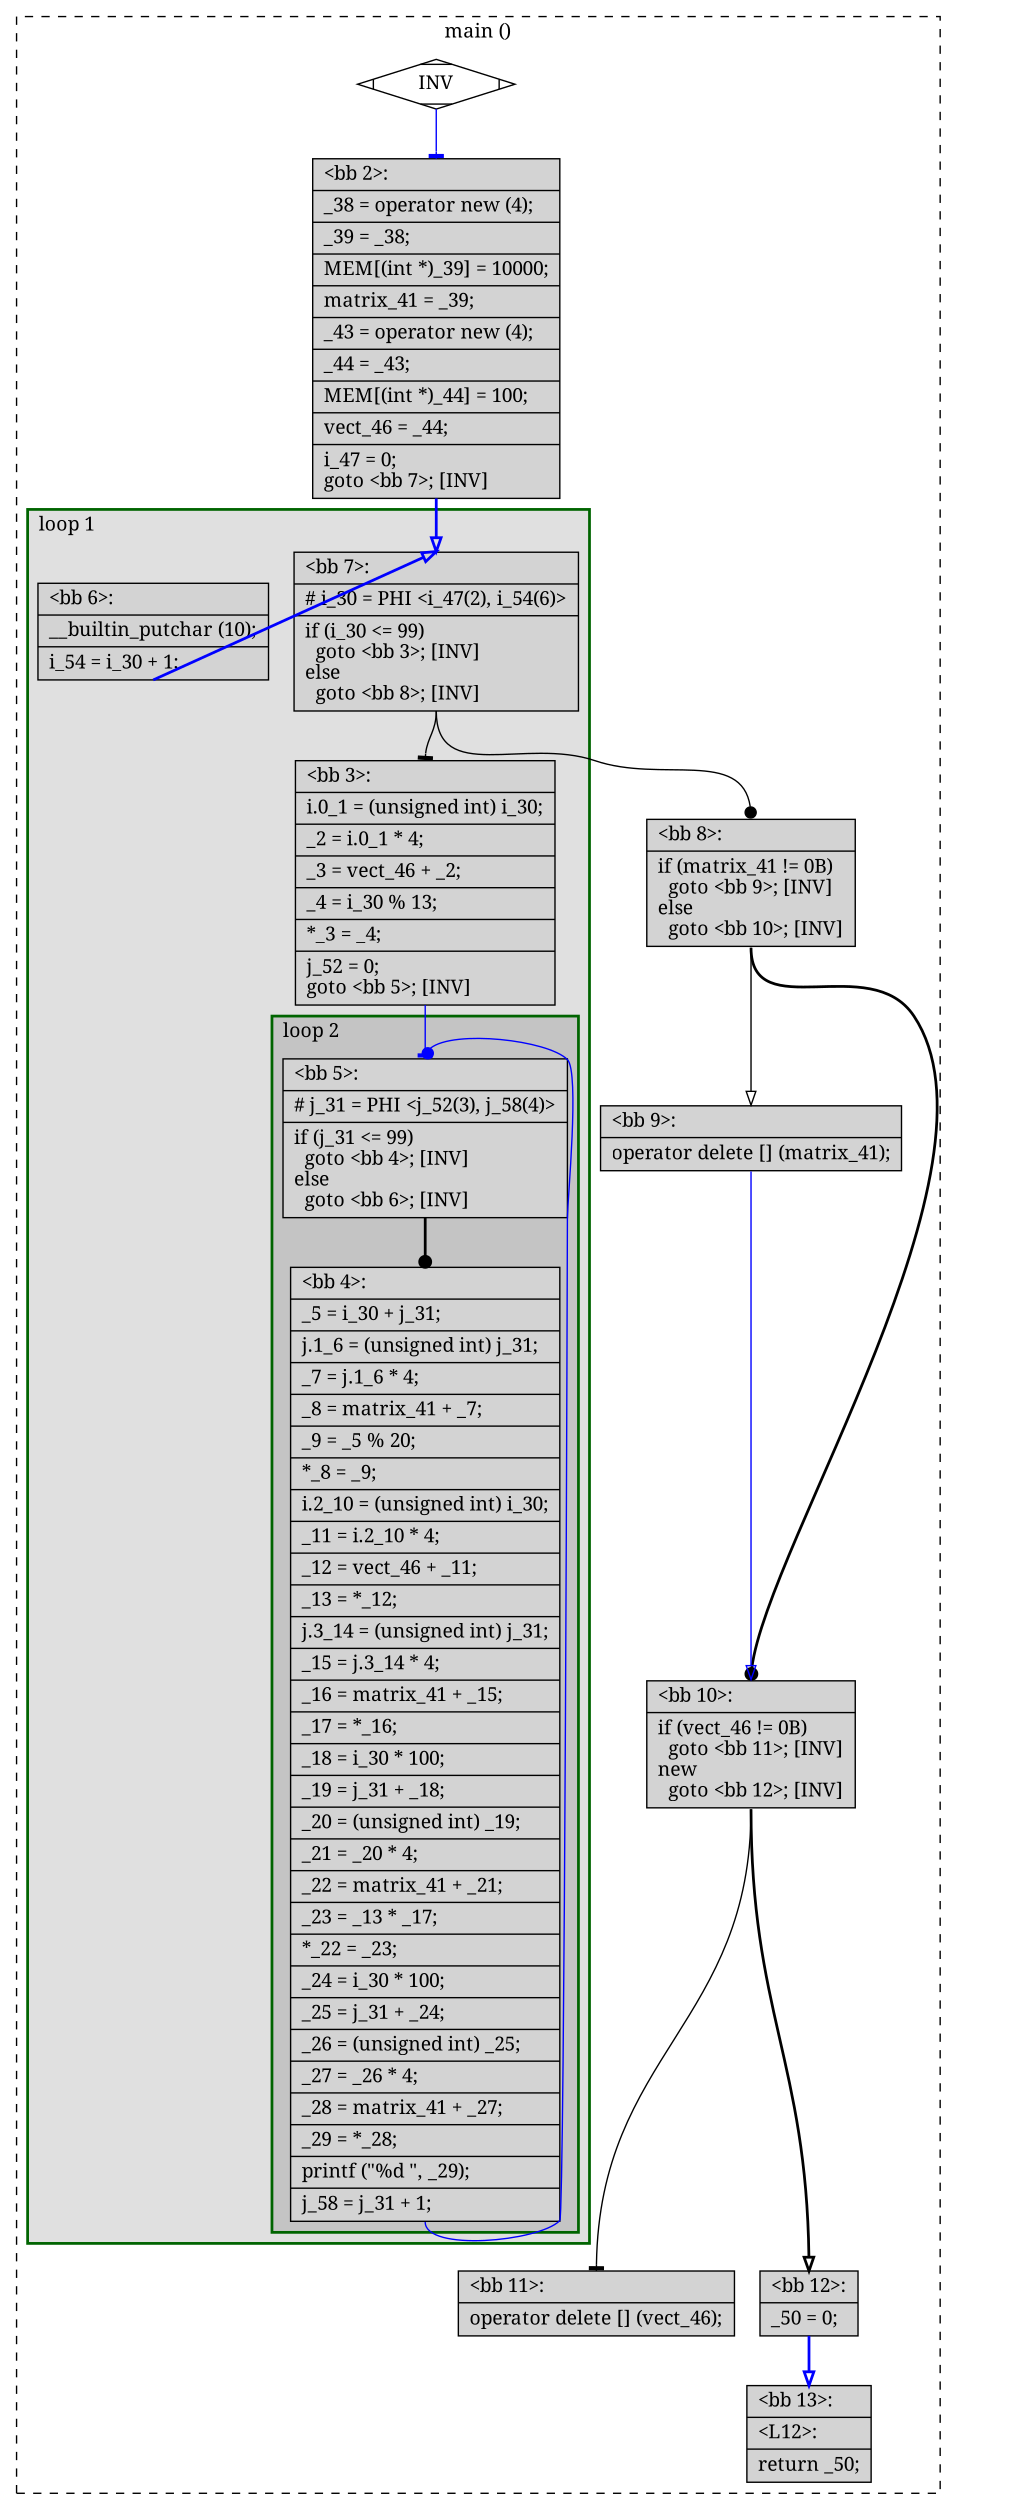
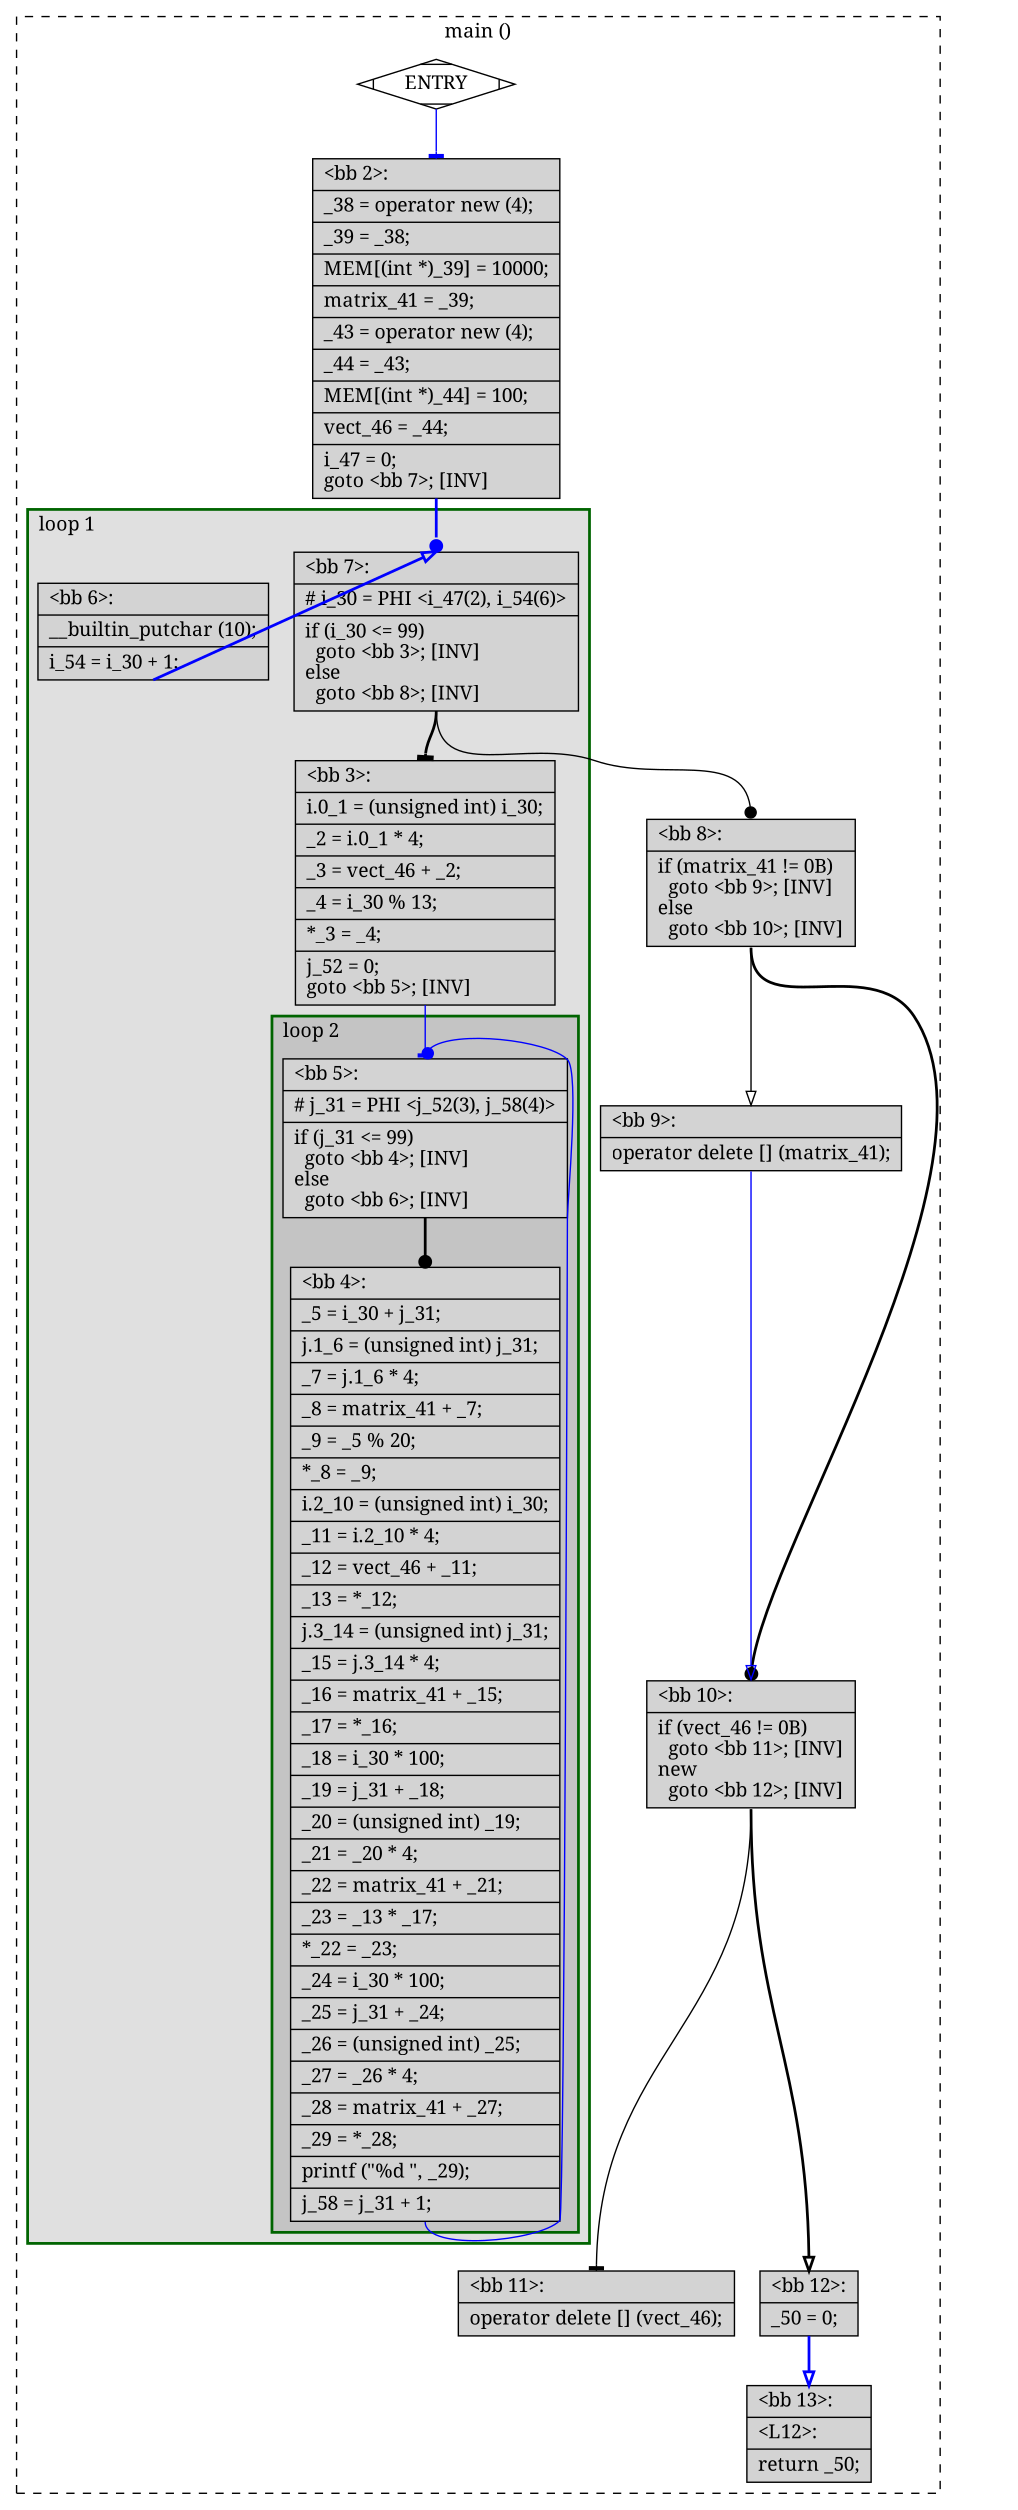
node "INV": label "INV" -> "ENTRY"
edge "<bb 2>:" -> "<bb 7>:": arrowhead onormal -> dot
edge "<bb 7>:" -> "<bb 3>:": style solid -> bold
